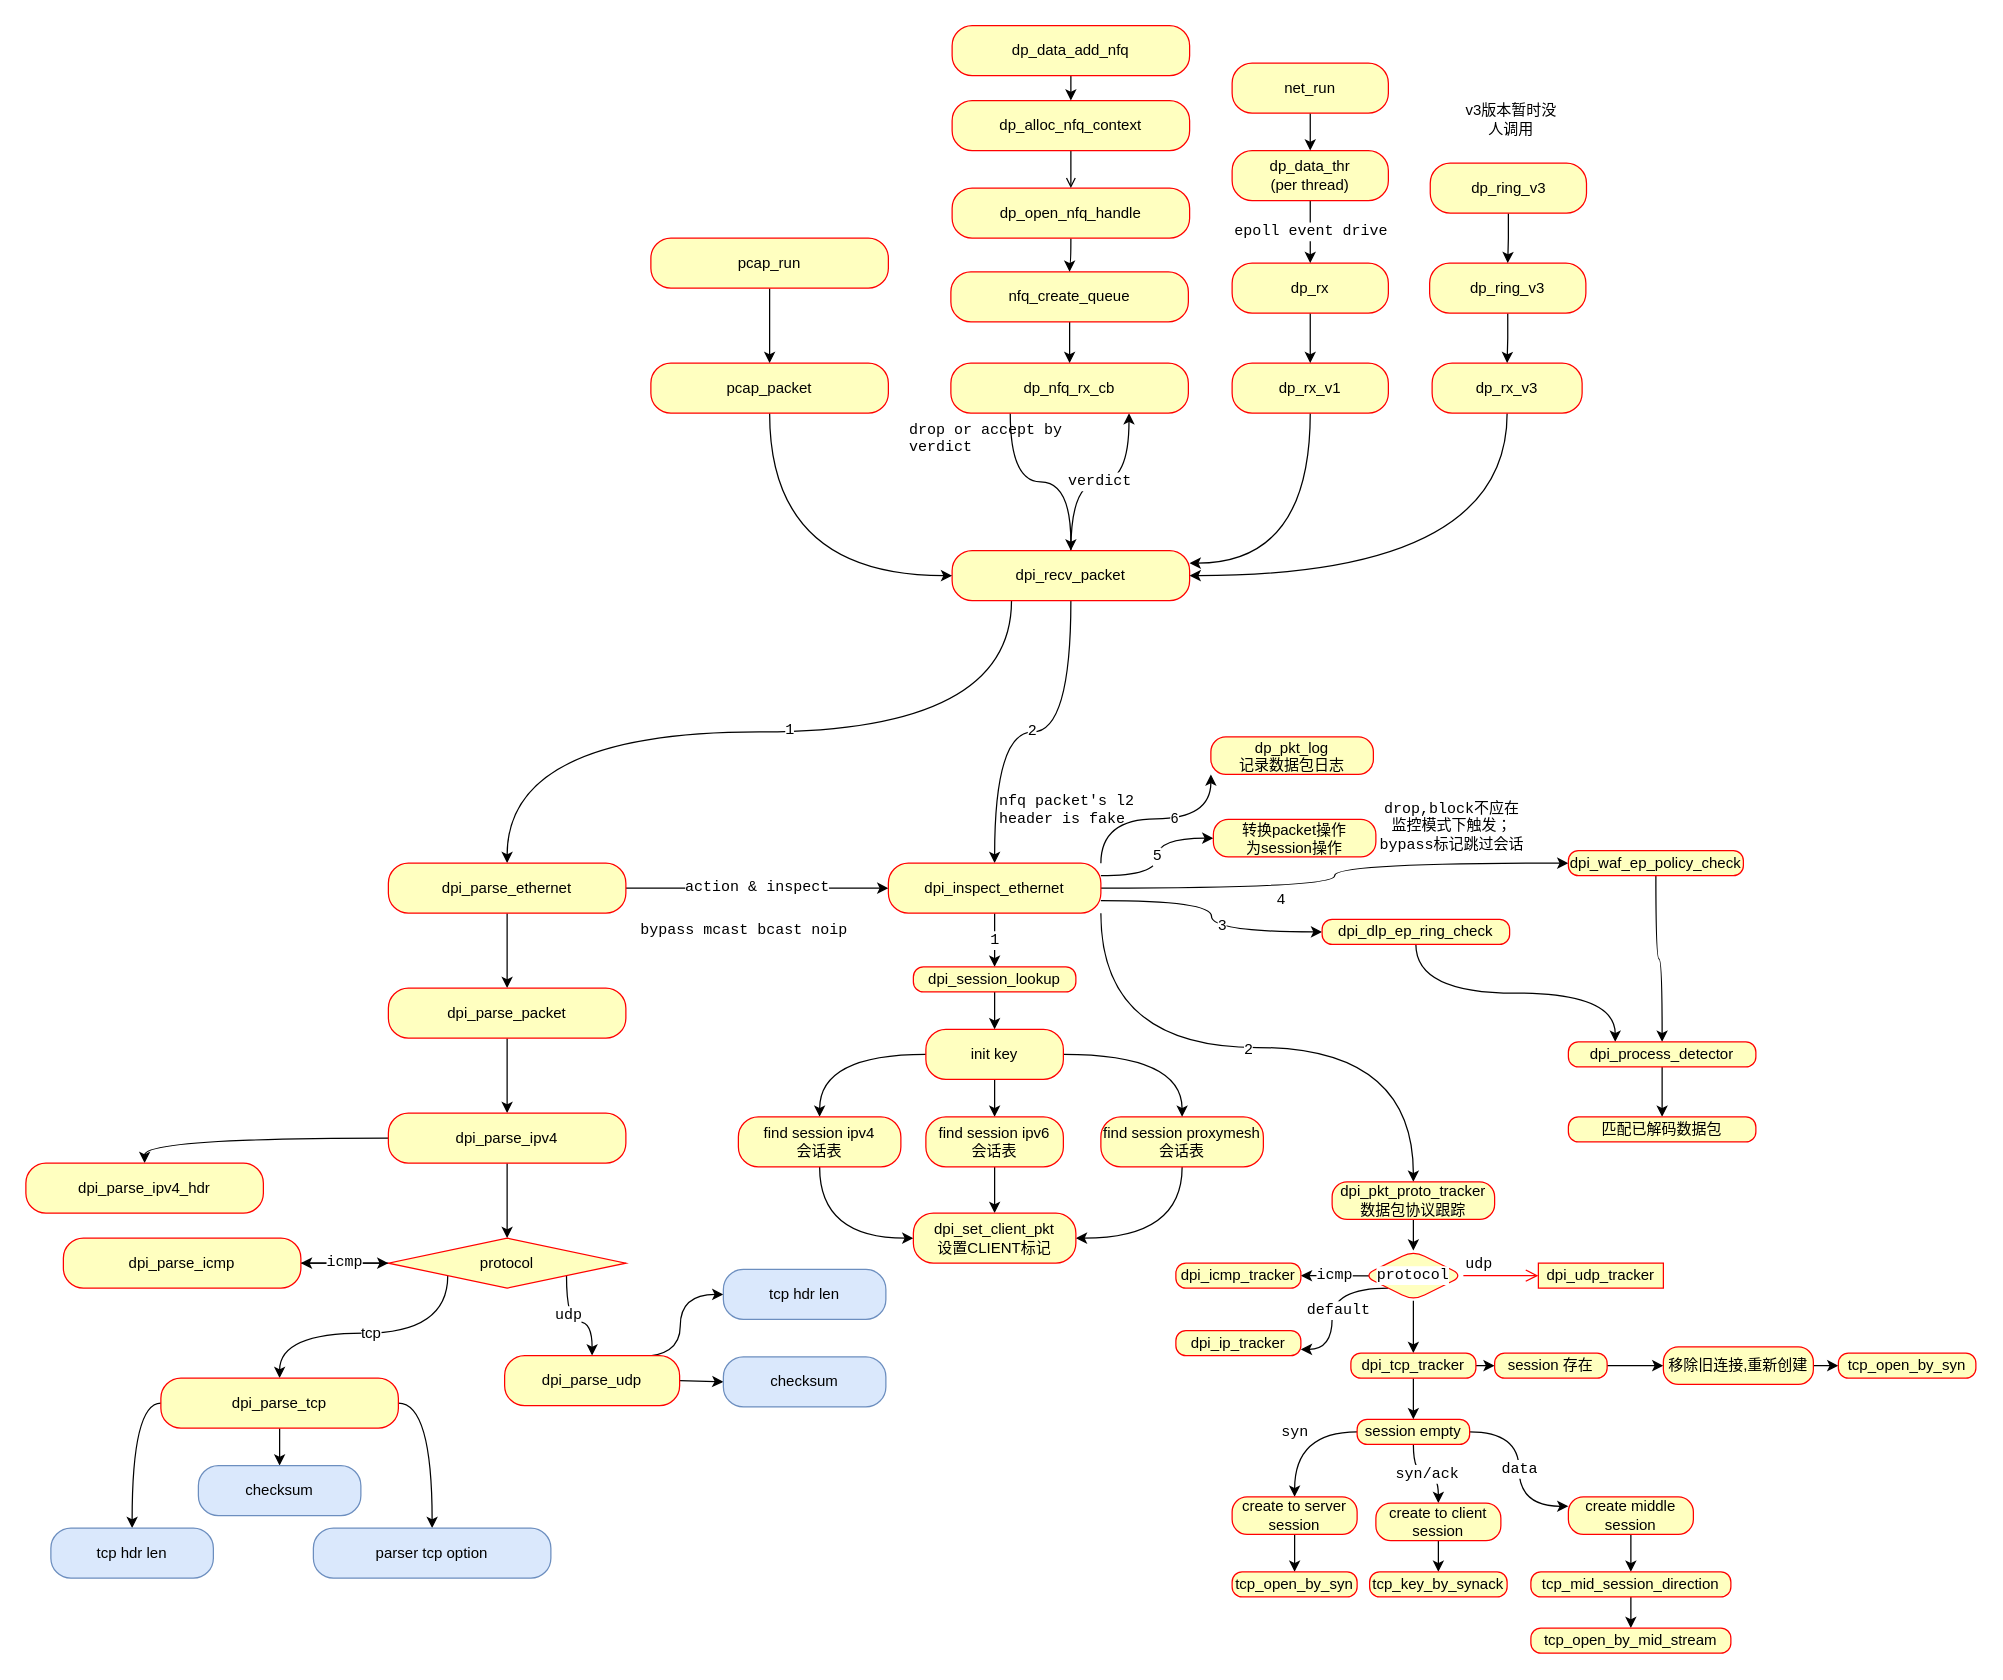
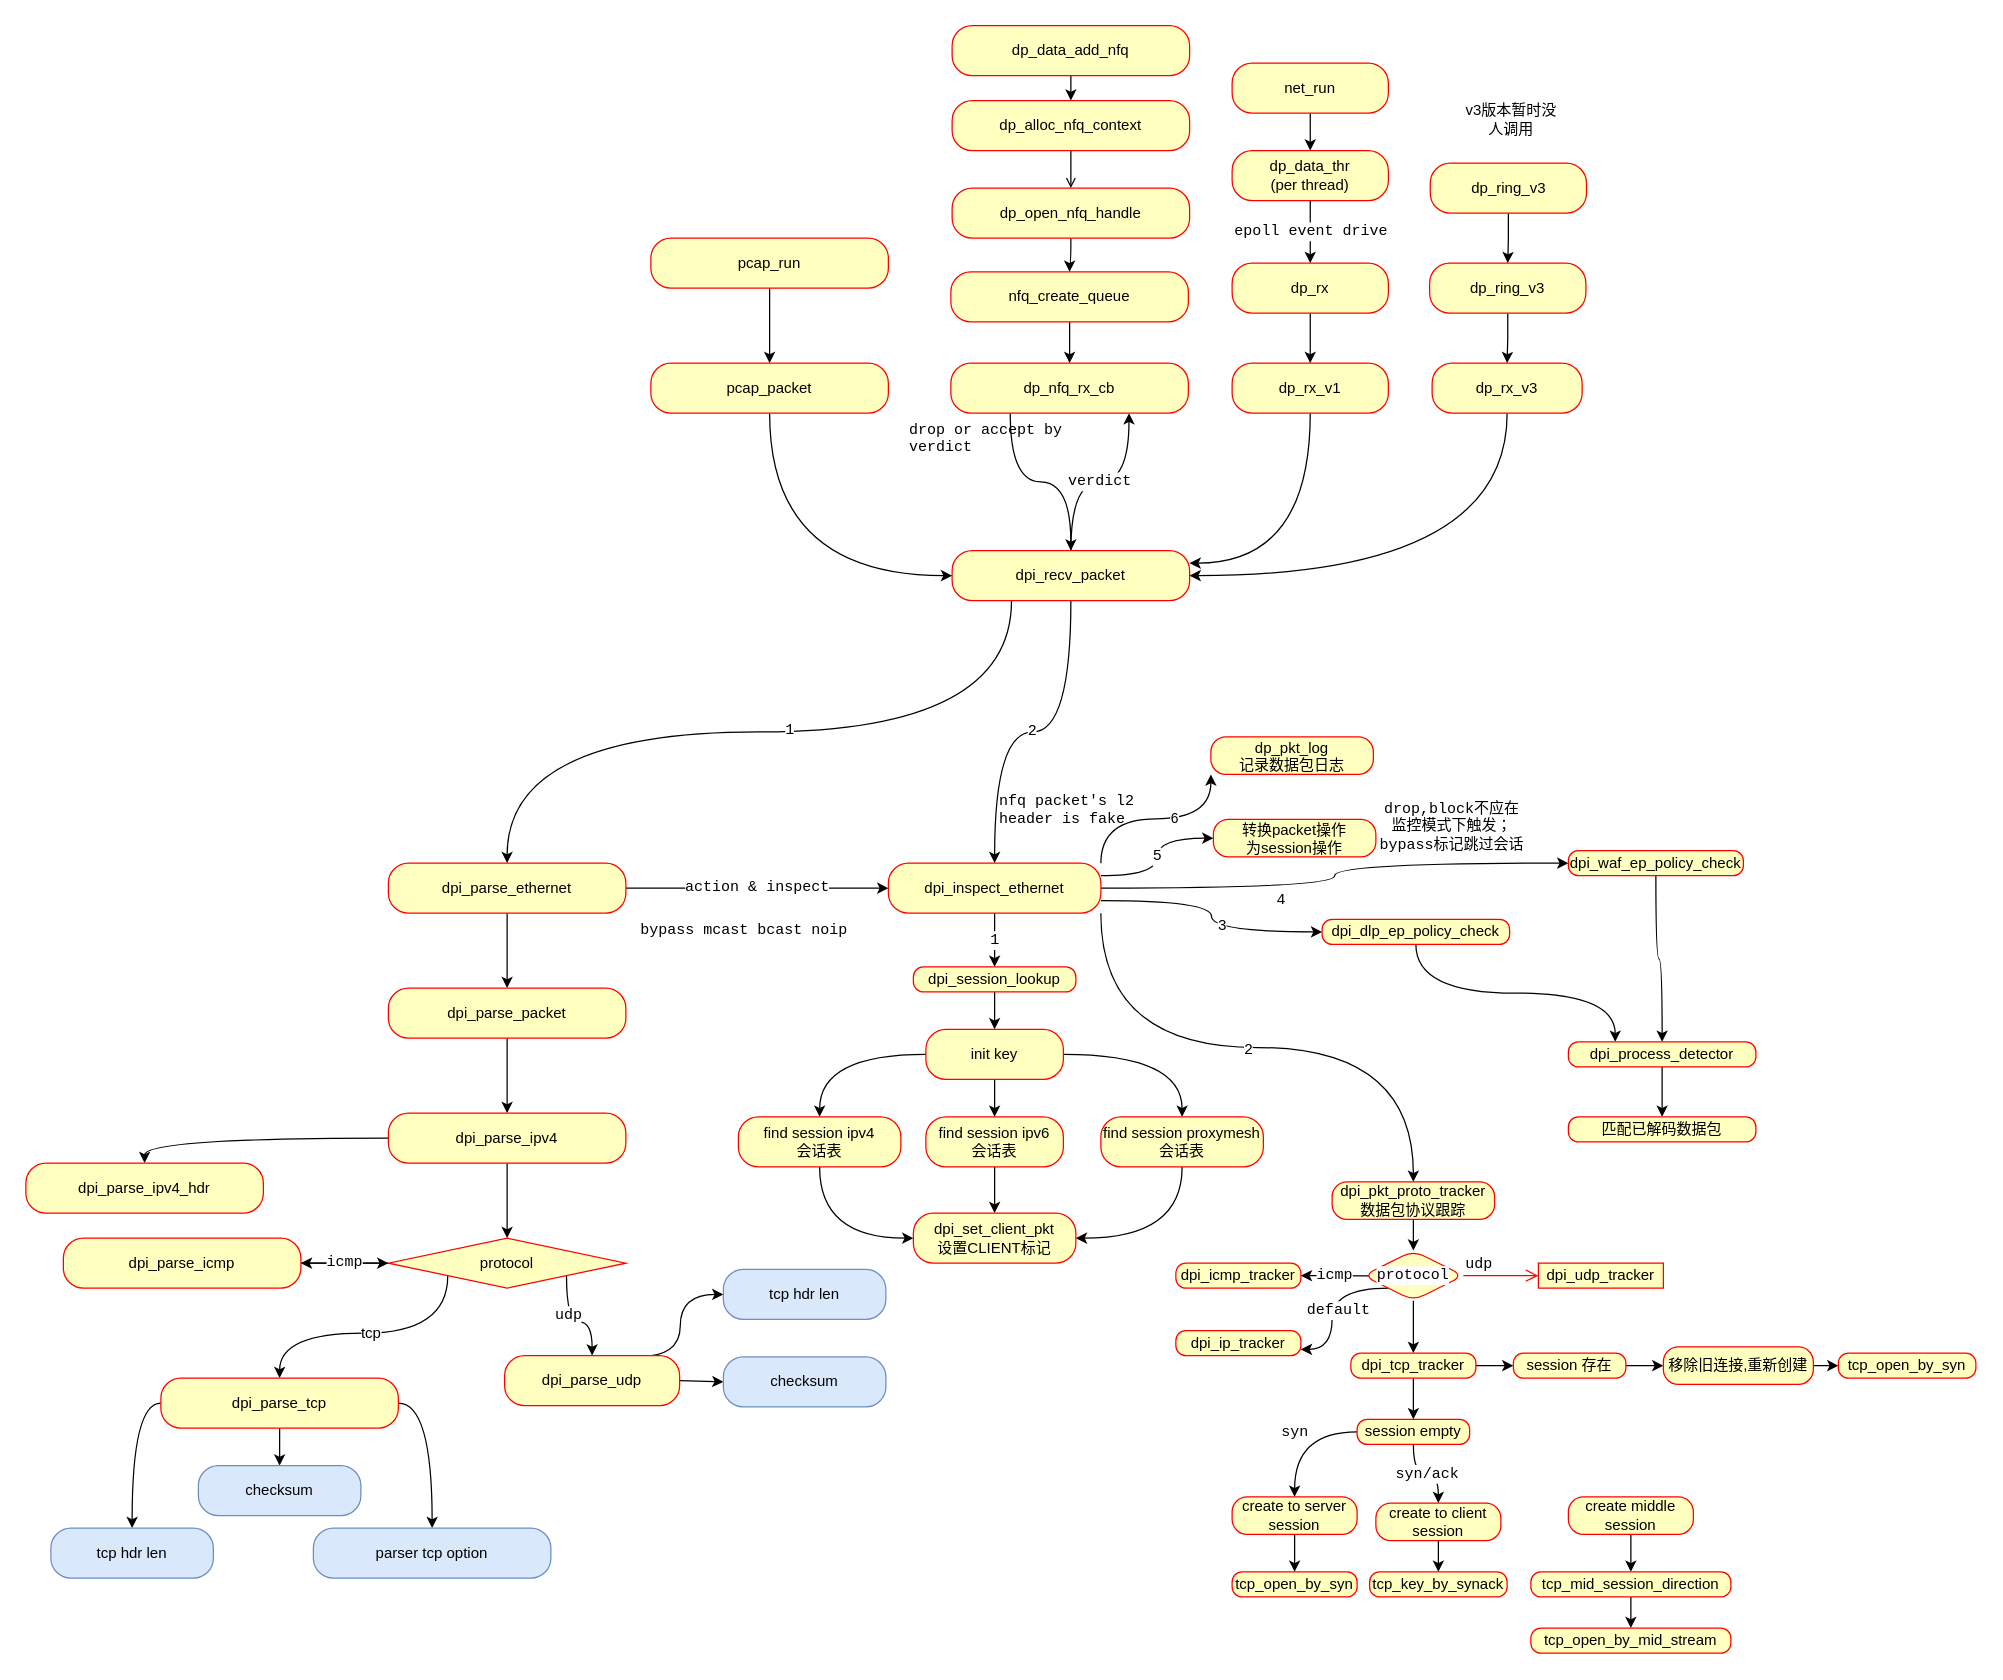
node "dpi_dlp_ep_ring_check": label "dpi_dlp_ep_ring_check" -> "dpi_dlp_ep_policy_check"
node "session 存在": moved (1551, 1366) -> (1569, 1366)
edge "session empty" -> "create middle session": removed, label "data"
